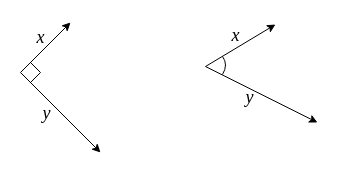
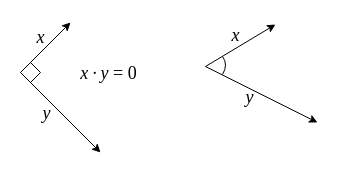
node "x · y = 0": added
